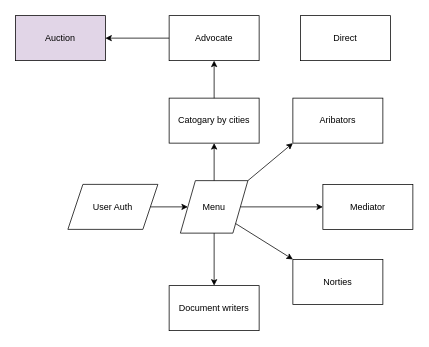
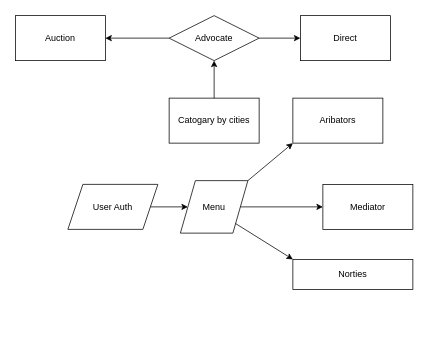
node "Auction": fillcolor #e1d5e7 -> #ffffff
node "Advocate": shape rectangle -> diamond
edge "Advocate" -> "Direct": added
edge "Menu" -> "Catogary by cities": removed
edge "Menu" -> "Document writers": removed
node "Norties": size 90x45 -> 120x30
node "Document writers": removed
